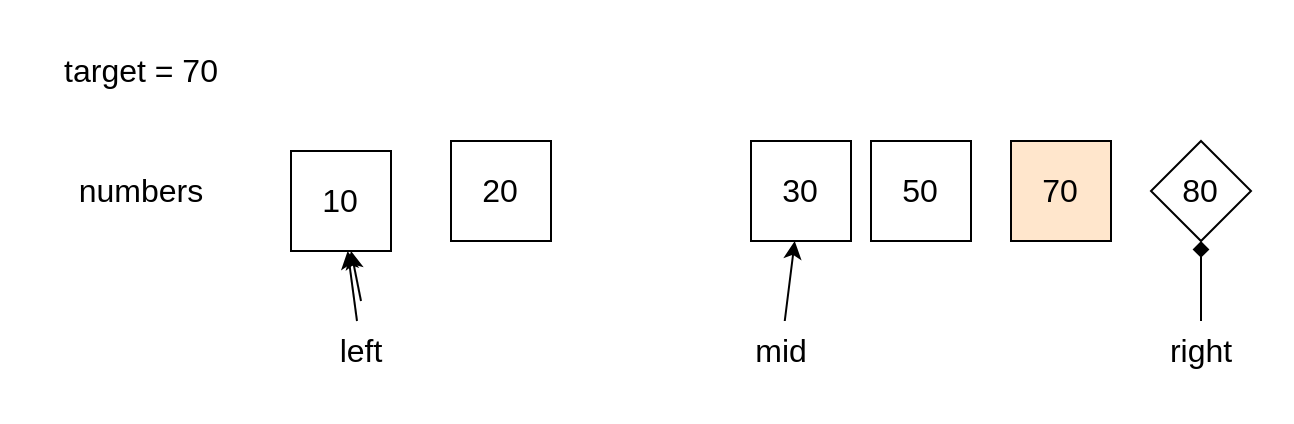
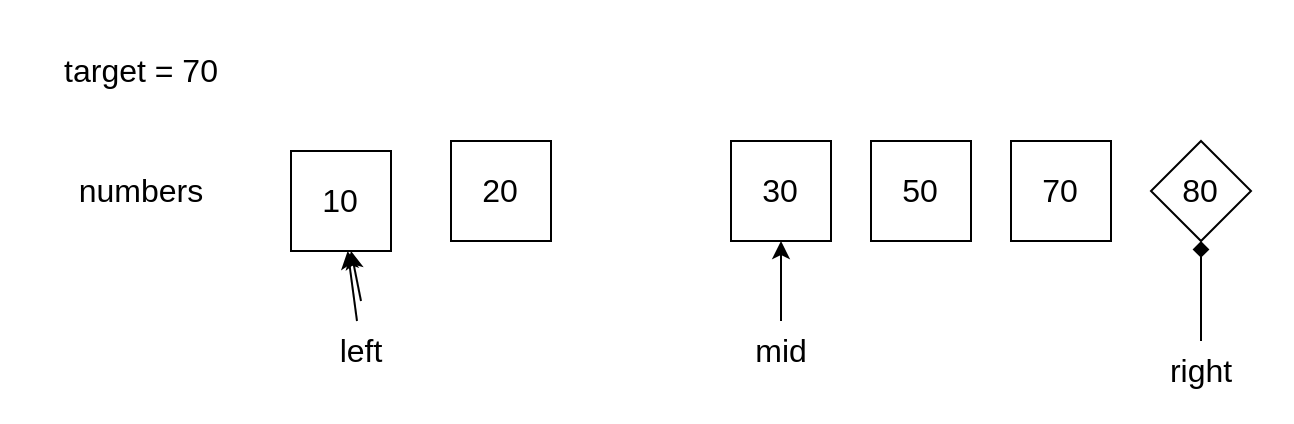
node "30": moved (801, 191) -> (781, 191)
node "70": fillcolor #ffe6cc -> #ffffff
node "right": moved (1201, 351) -> (1201, 371)
